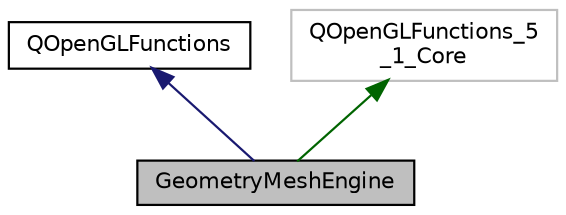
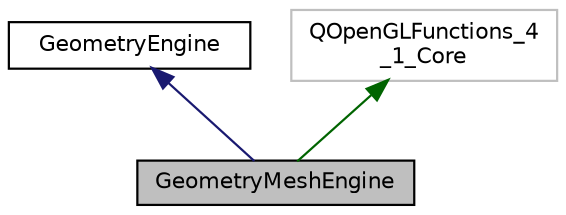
node "QOpenGLFunctions": label "QOpenGLFunctions" -> "GeometryEngine"
node "QOpenGLFunctions_5 _1_Core": label "QOpenGLFunctions_5 _1_Core" -> "QOpenGLFunctions_4 _1_Core"
